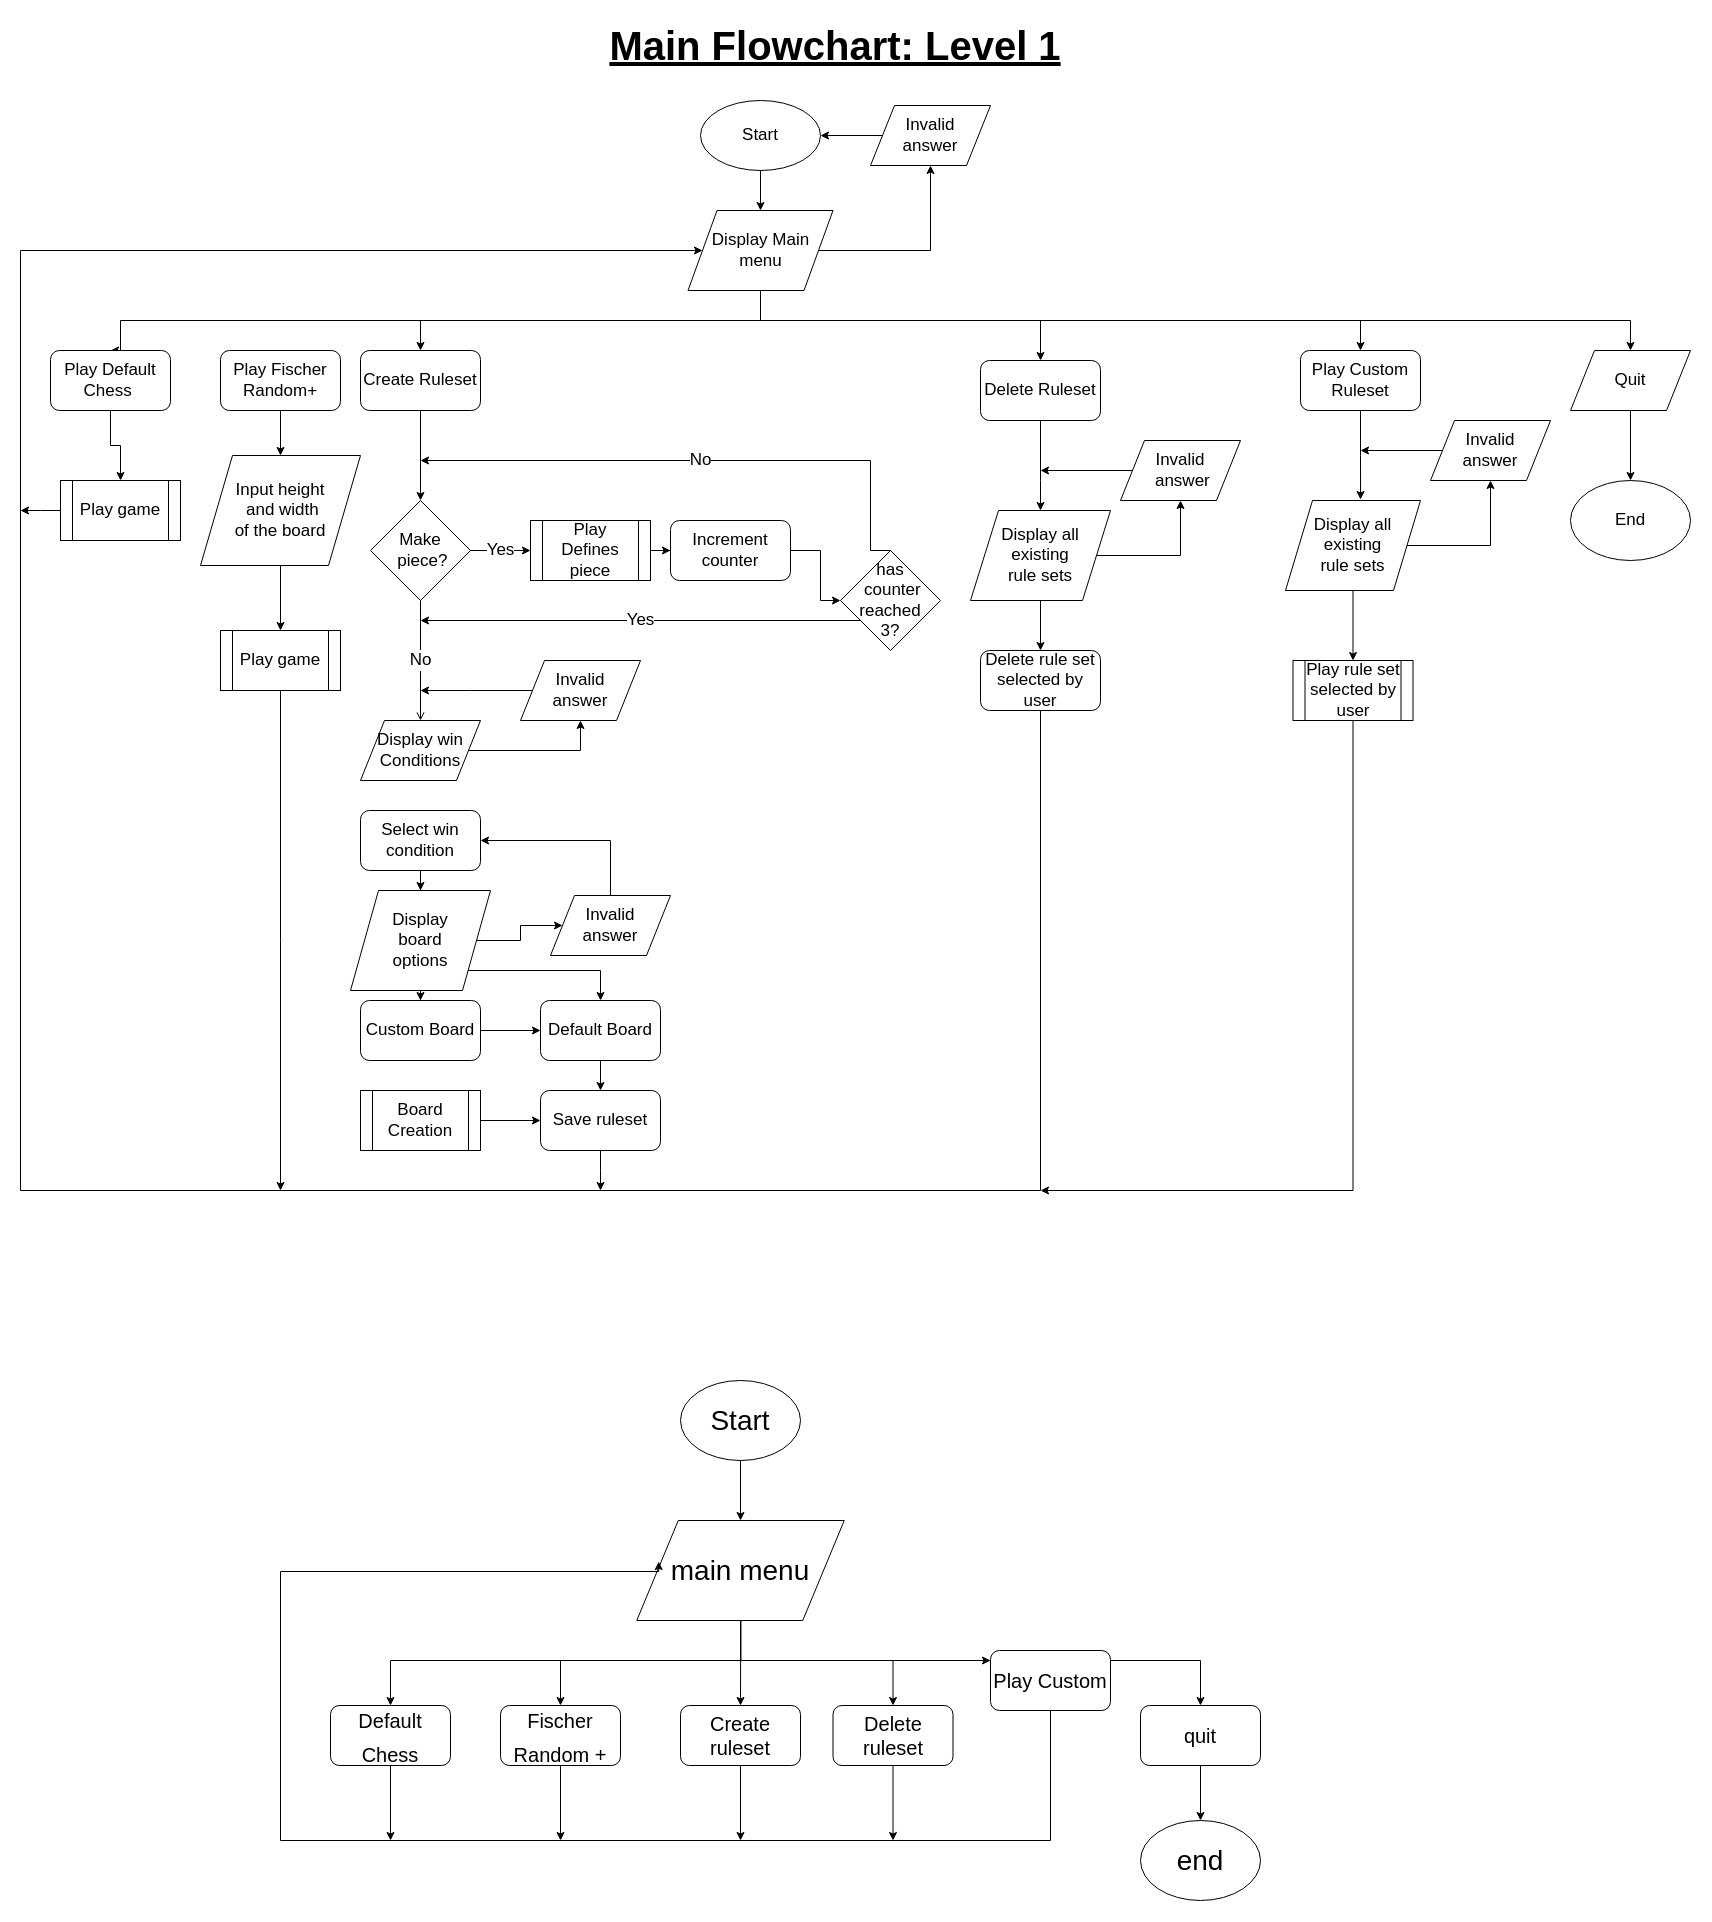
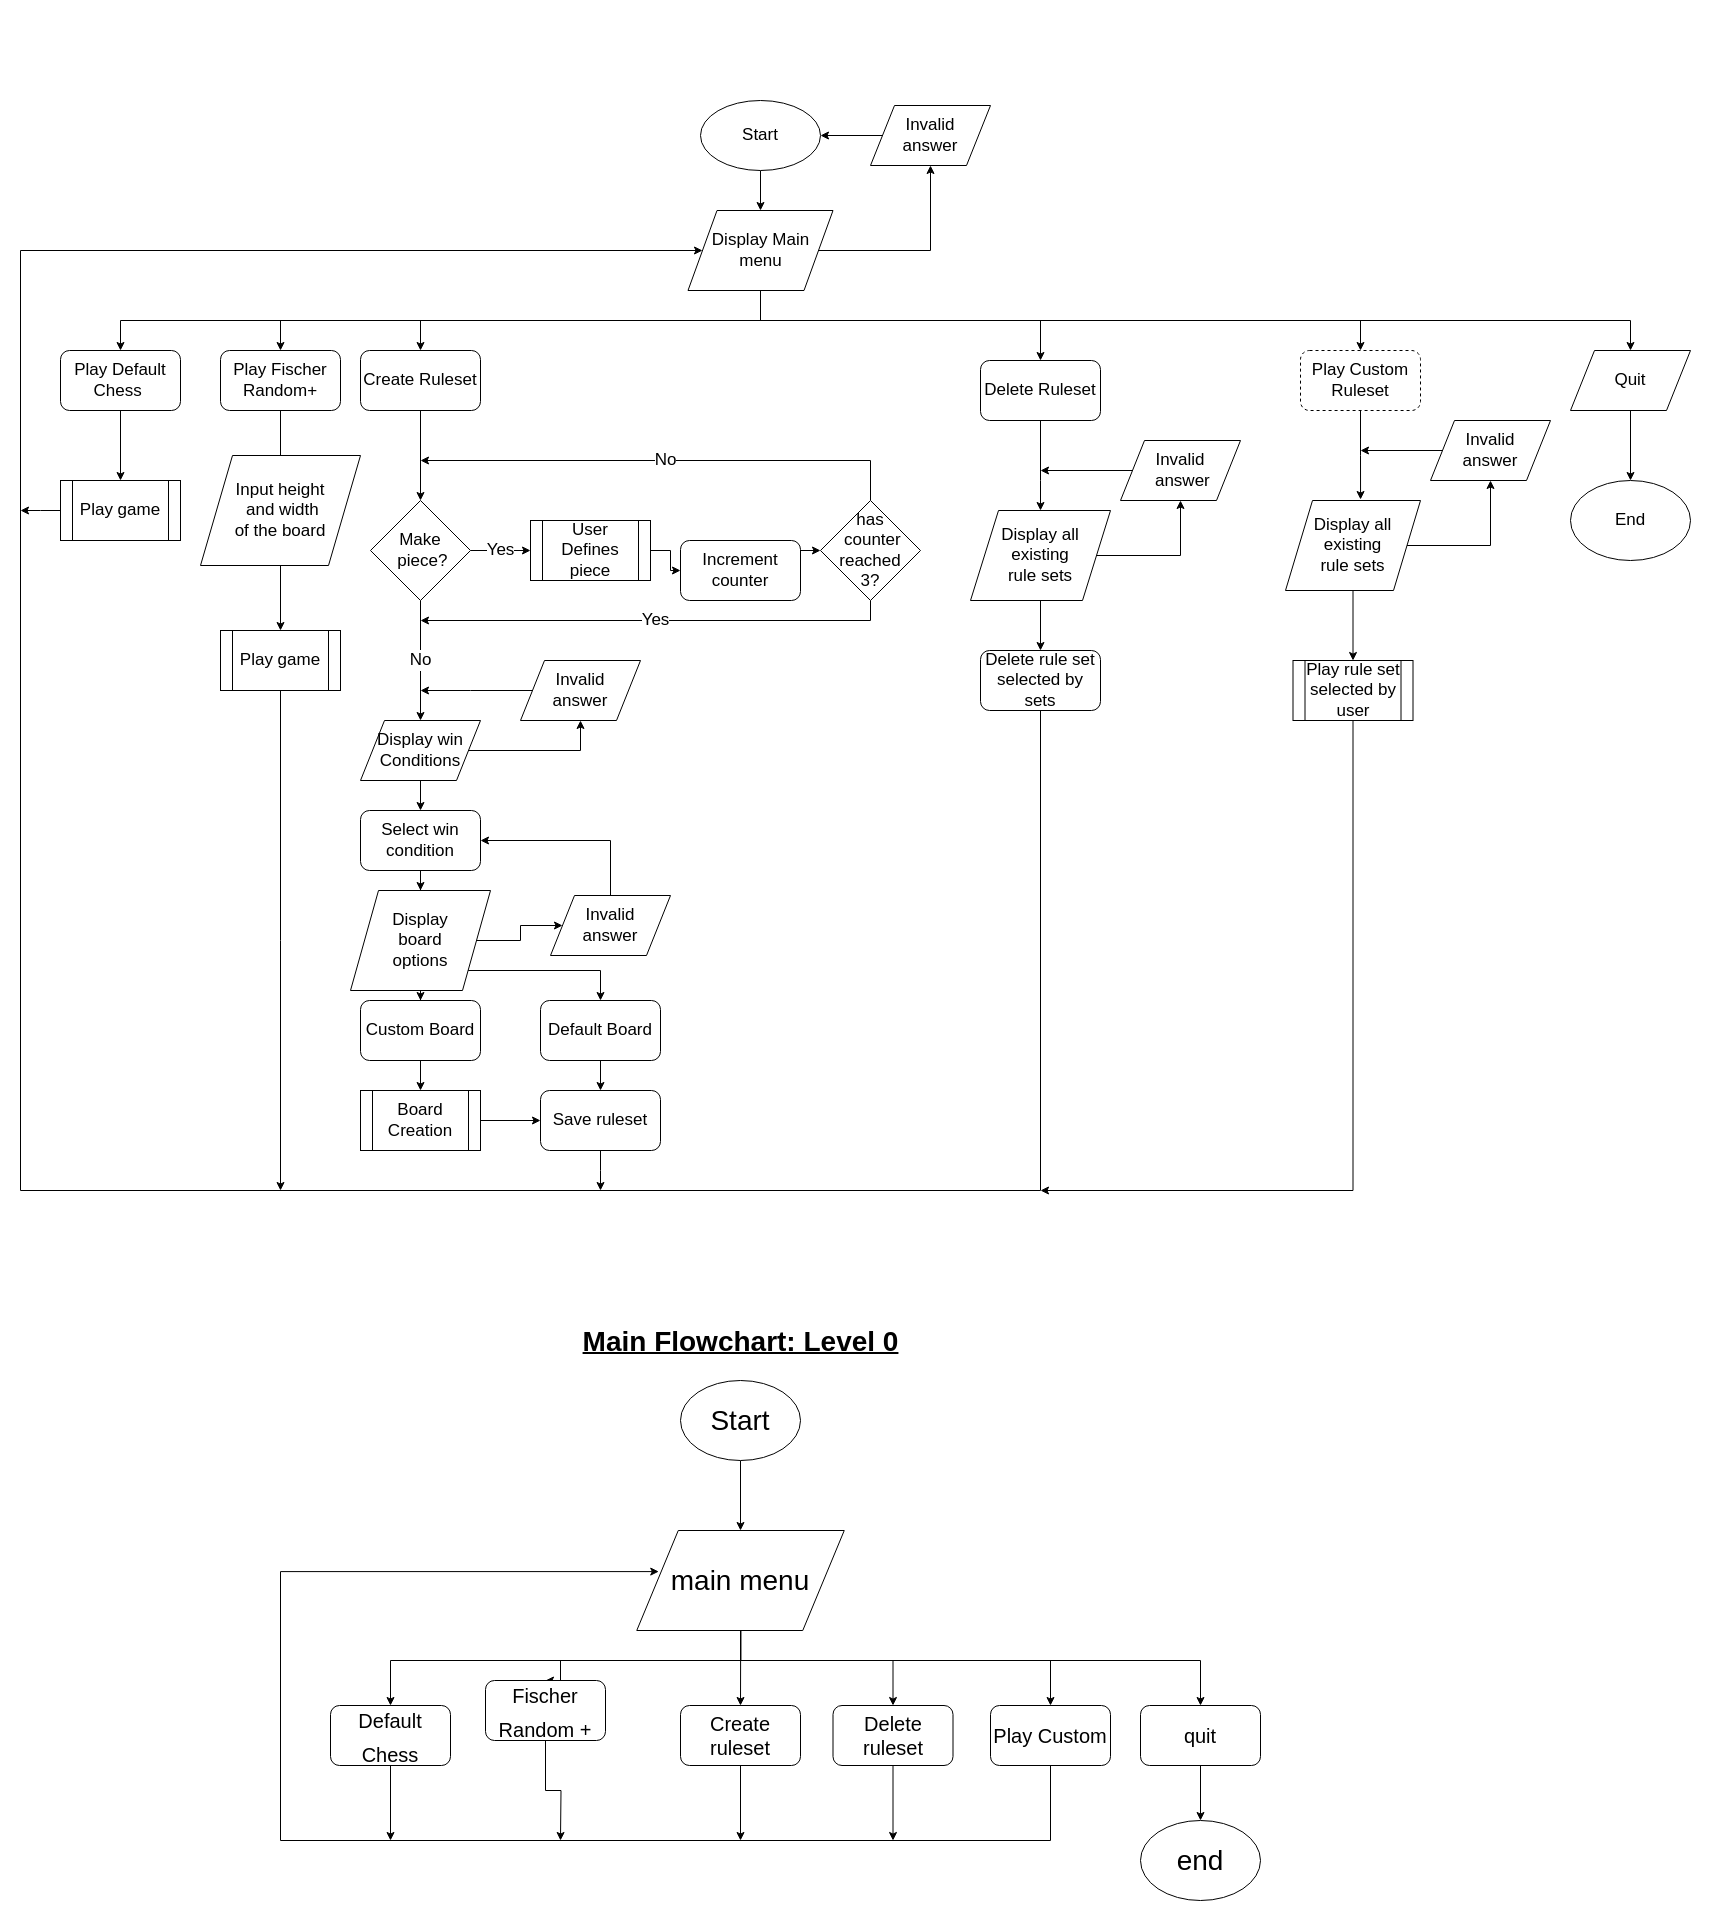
node "Main Flowchart: Level 1": removed
edge "Display Main menu" -> "Play Fischer Random+": added
node "Play Default Chess": moved (111, 381) -> (121, 381)
node "Play Custom Ruleset": style solid -> dashed
edge "Play Fischer Random+" -> "Input height and width of the board": arrowhead classic -> none
node "Play Defines piece": label "Play Defines piece" -> "User Defines piece"
node "Increment counter": moved (731, 551) -> (741, 571)
node "has counter reached 3?": moved (891, 601) -> (871, 551)
node "Delete rule set selected by user": label "Delete rule set selected by user" -> "Delete rule set selected by sets"
edge "Make piece?" -> "Display win Conditions": arrowhead open -> classic
edge "Display win Conditions" -> "Select win condition": added
edge "Custom Board" -> "Default Board": now "Custom Board" -> "Board Creation"
node "Main Flowchart: Level 0": added
node "main menu": moved (741, 1571) -> (741, 1581)
node "Play Custom": moved (1051, 1681) -> (1051, 1736)
node "Fischer Random +": moved (561, 1736) -> (546, 1711)
